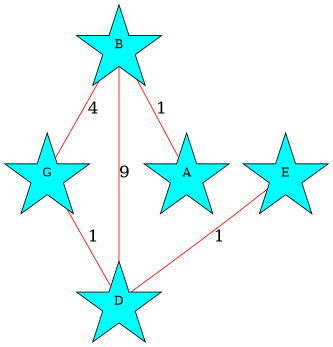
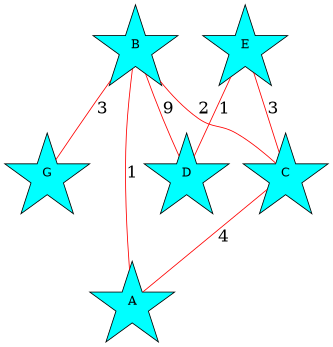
edge "B" -- "G": label "4" -> "3"
node "C": added
edge "G" -- "D": removed, label "1"
